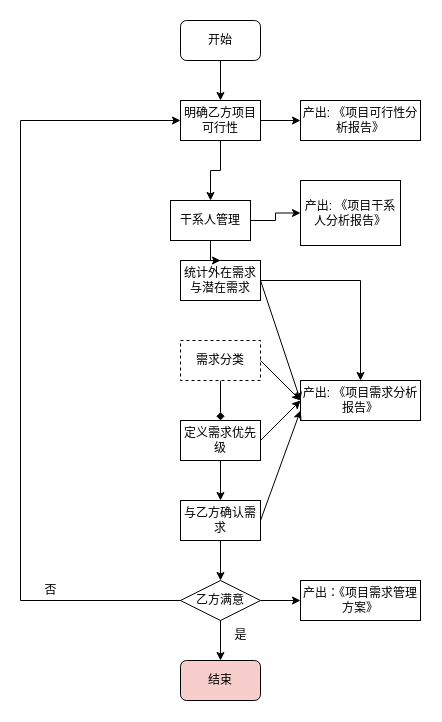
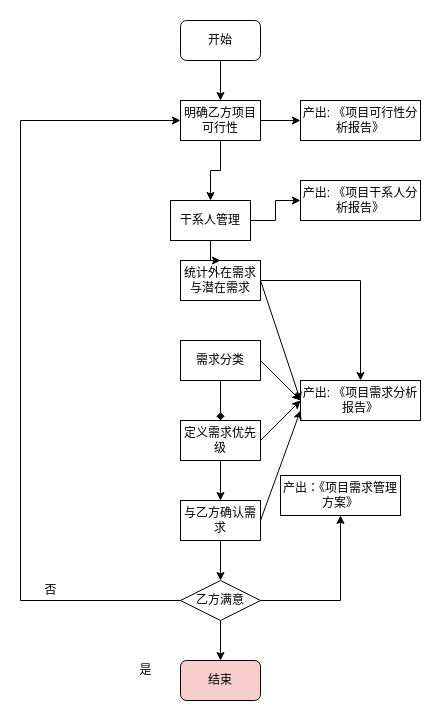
node "产出: 《项目干系人分析报告》": size 100x65 -> 120x40
node "需求分类": style dashed -> solid
node "产出：《项目需求管理方案》": moved (361, 601) -> (341, 496)
node "是": moved (241, 636) -> (146, 671)
